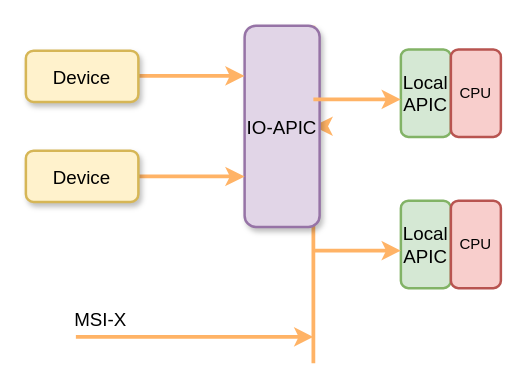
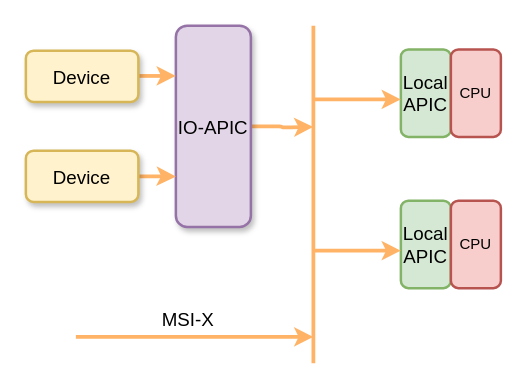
node "IO-APIC": moved (282, 126) -> (213, 126)
node "MSI-X": moved (101, 319) -> (188, 319)
